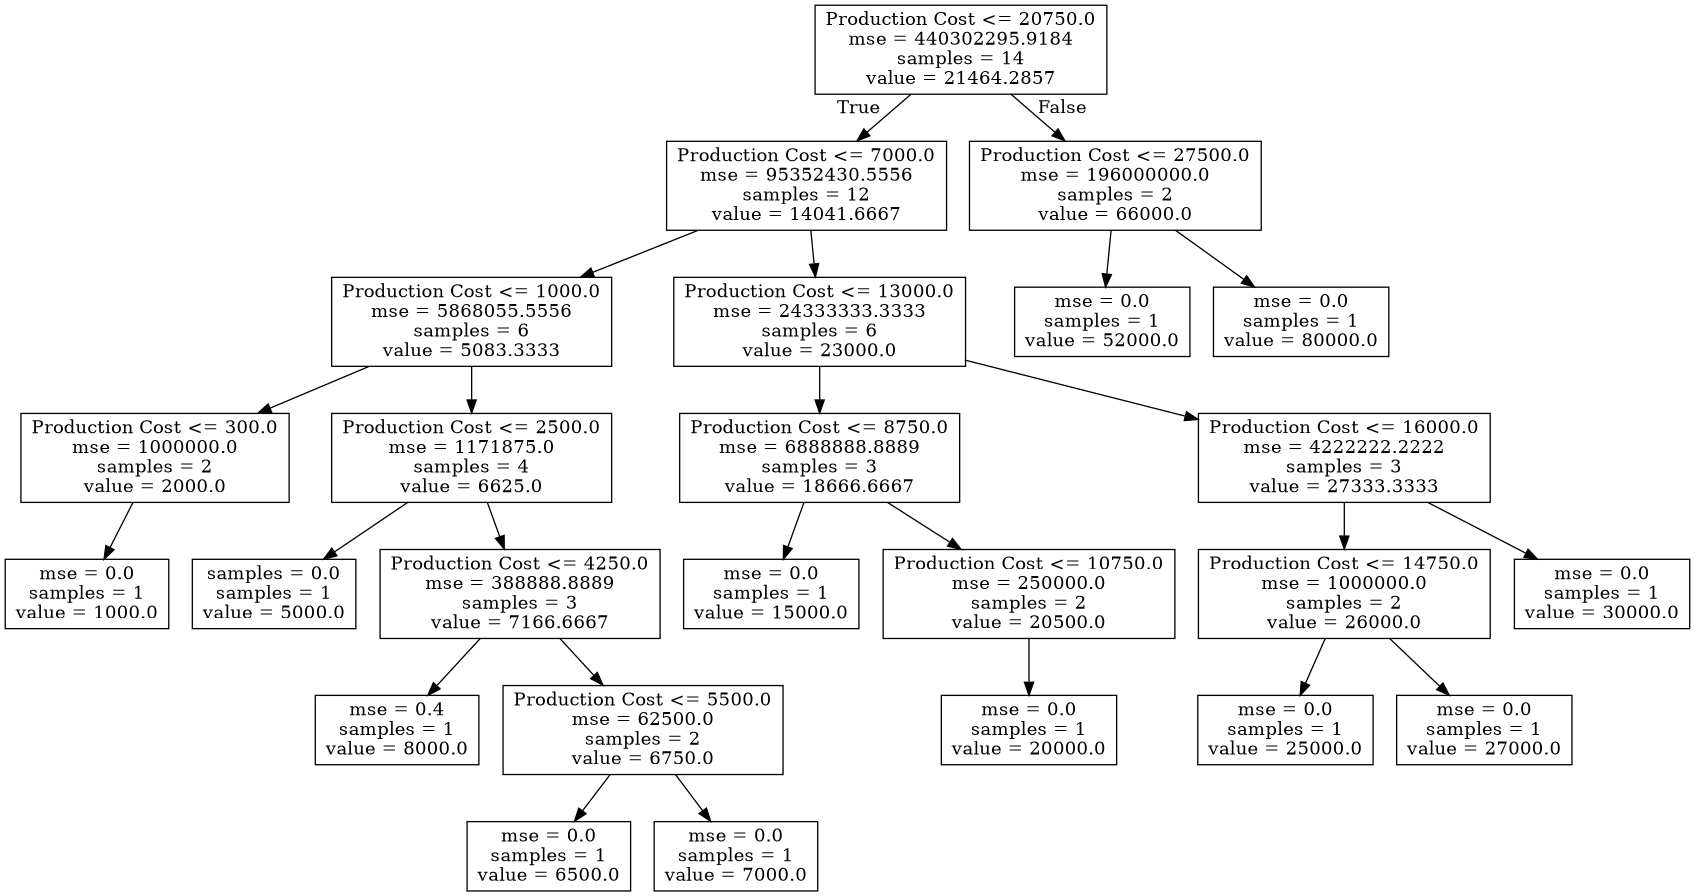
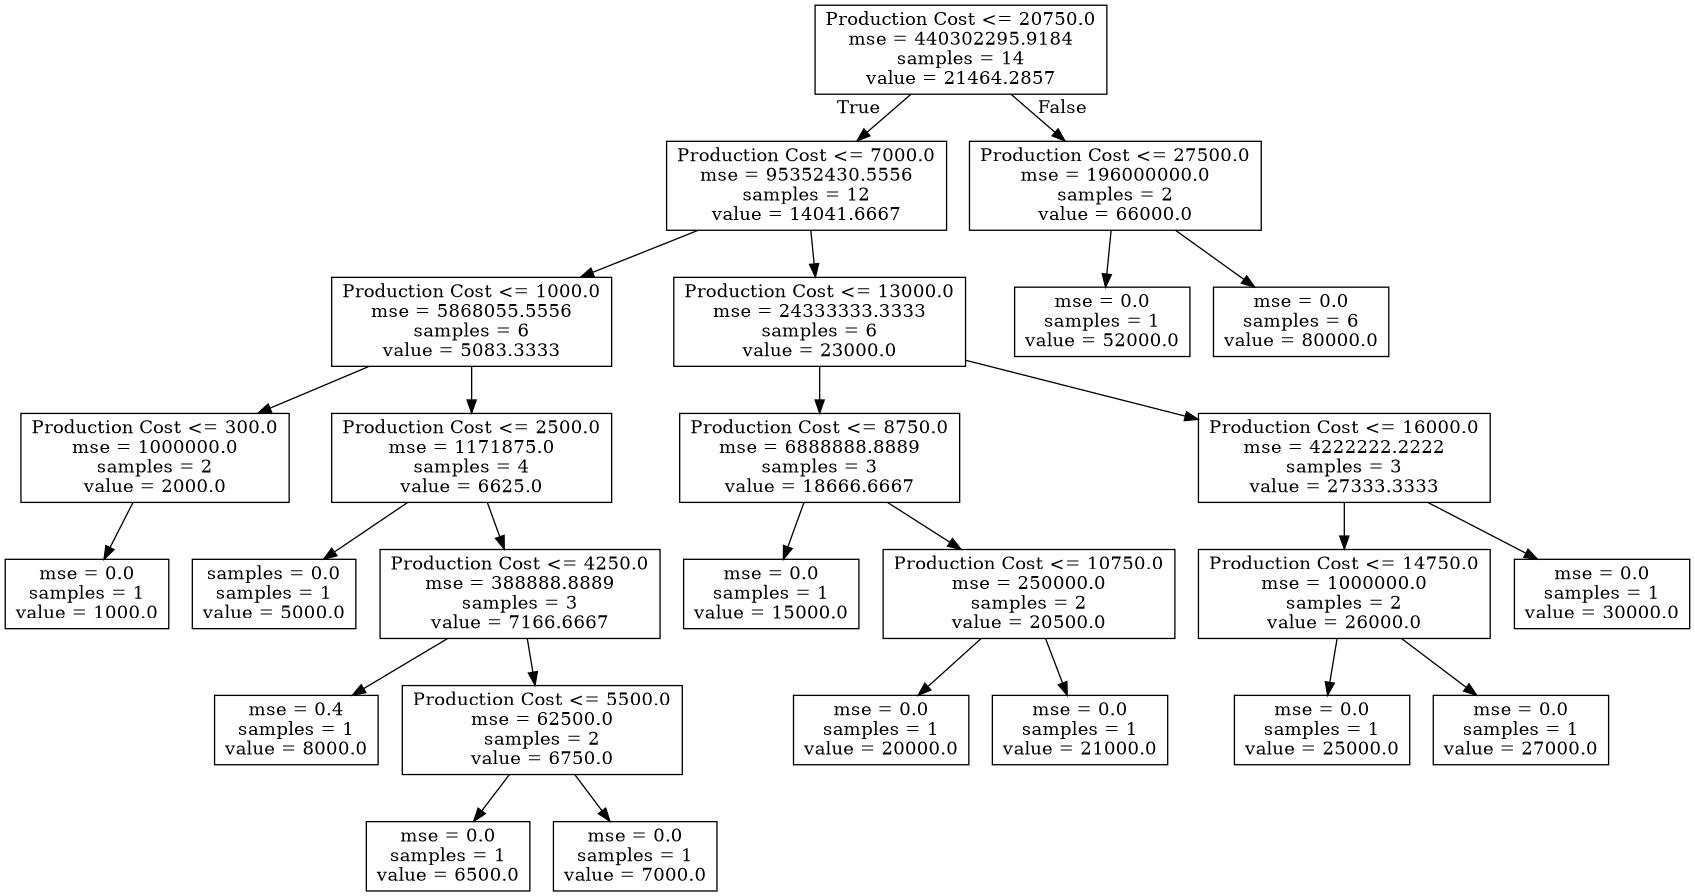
node "mse = 0.0 samples = 1 value = 80000.0": label "mse = 0.0 samples = 1 value = 80000.0" -> "mse = 0.0 samples = 6 value = 80000.0"
node "mse = 0.0 samples = 1 value = 21000.0": added
